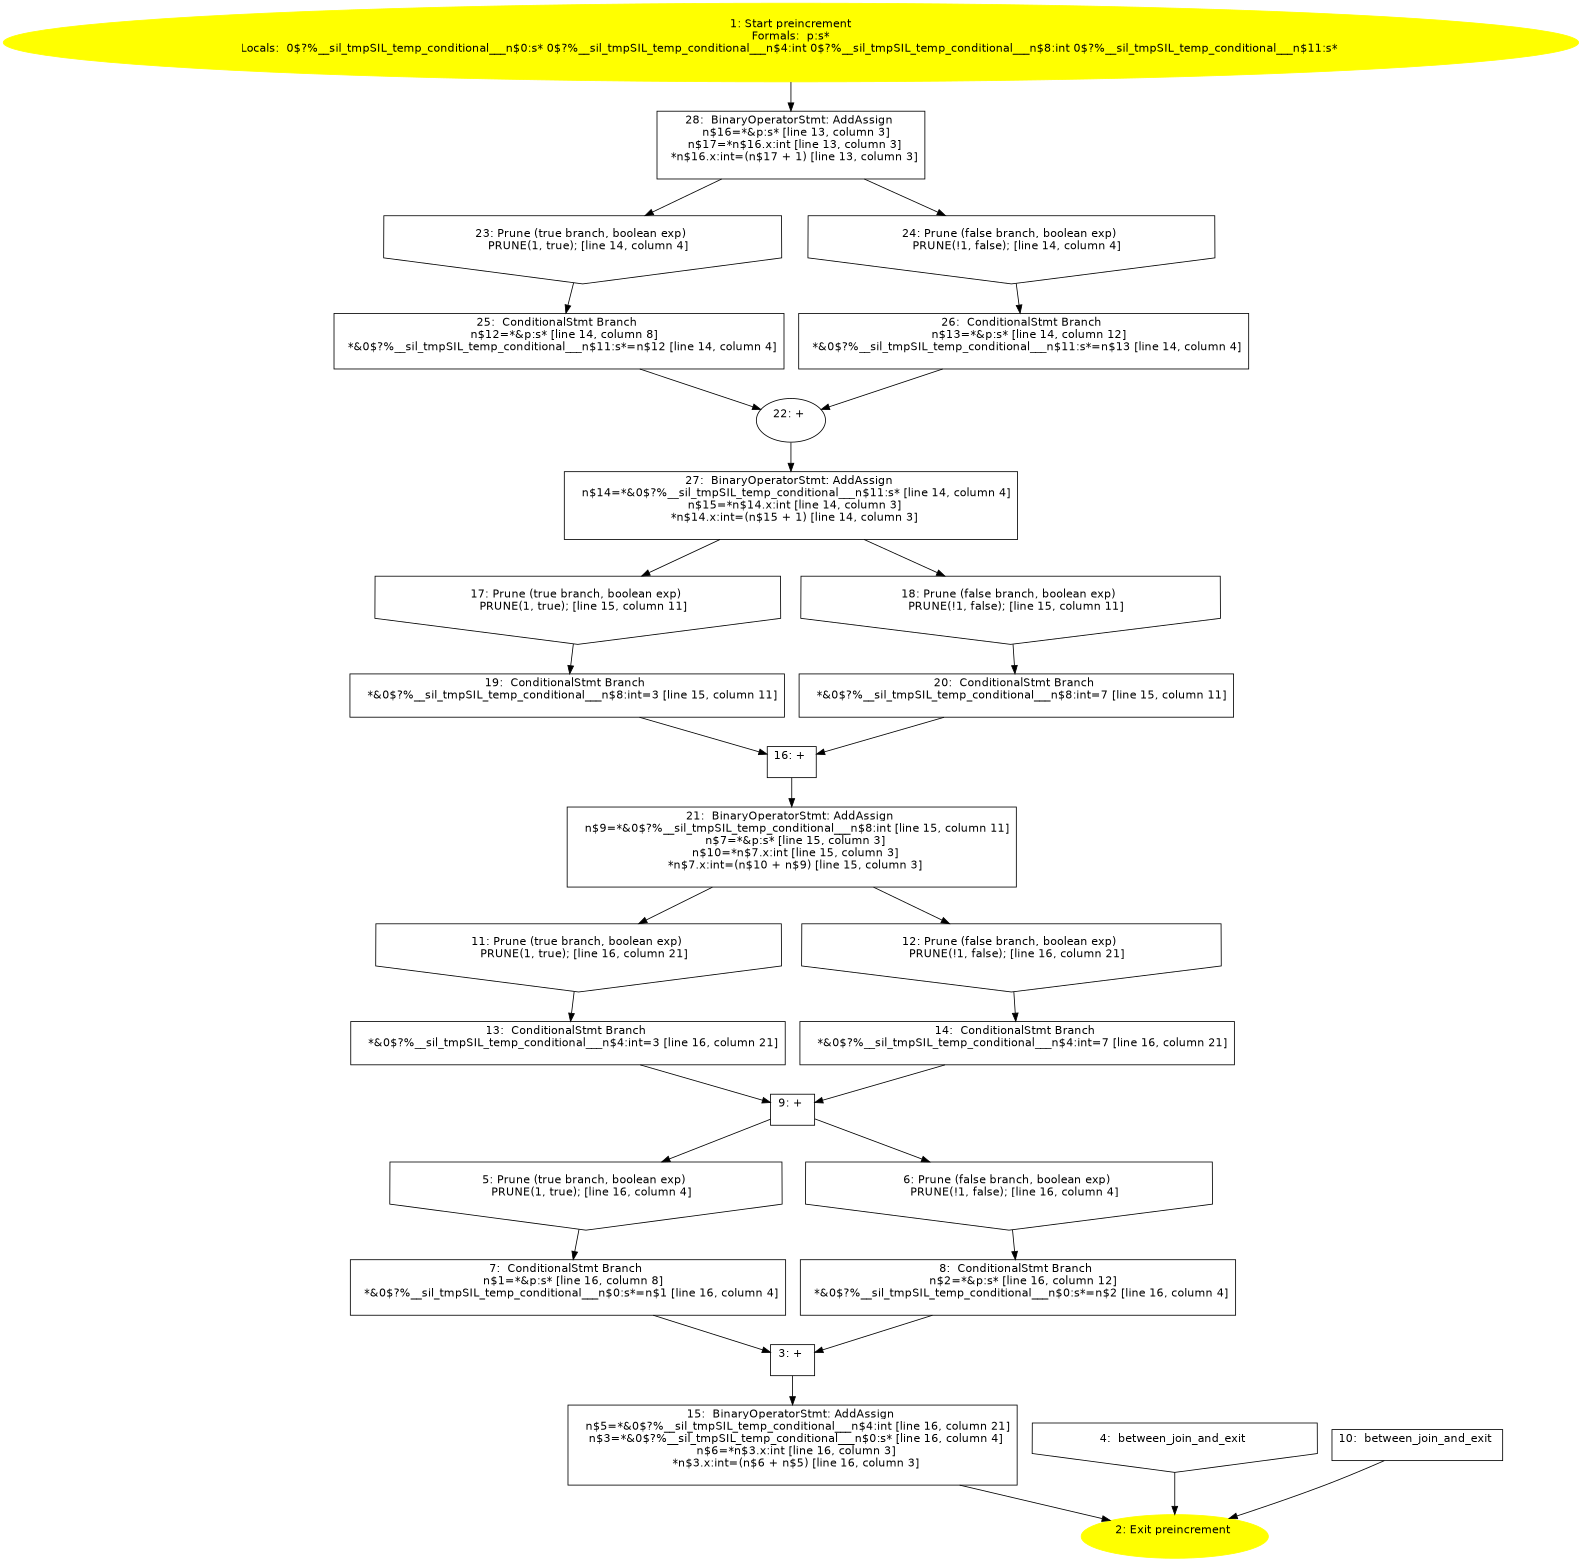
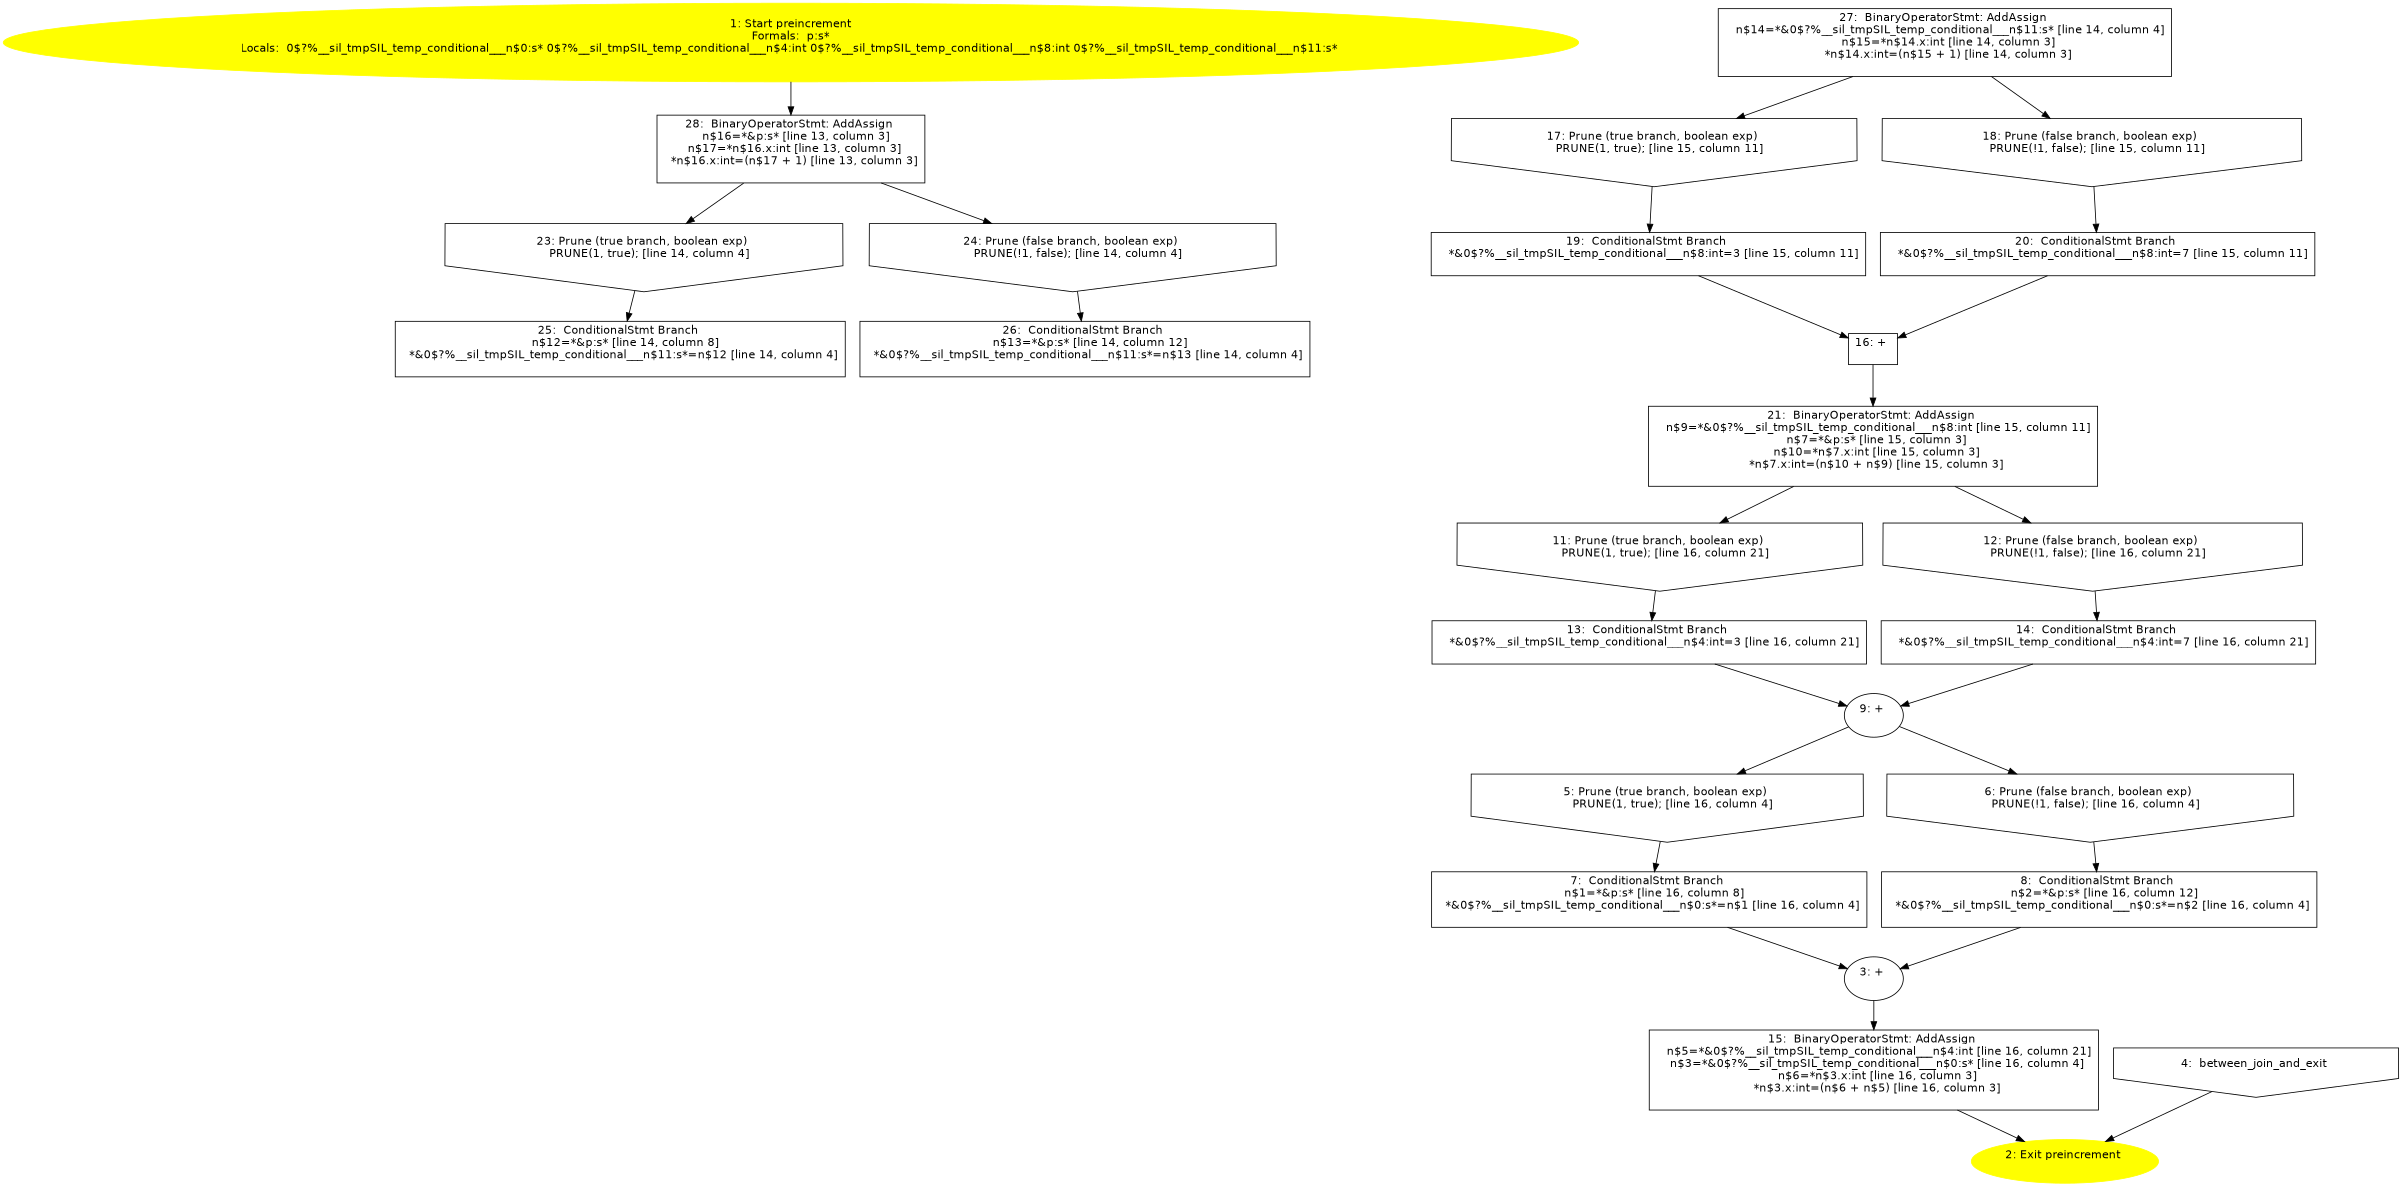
node "22: +": removed
node "9: +": shape box -> ellipse
node "3: +": shape box -> ellipse
node "10:  between_join_and_exit": removed
